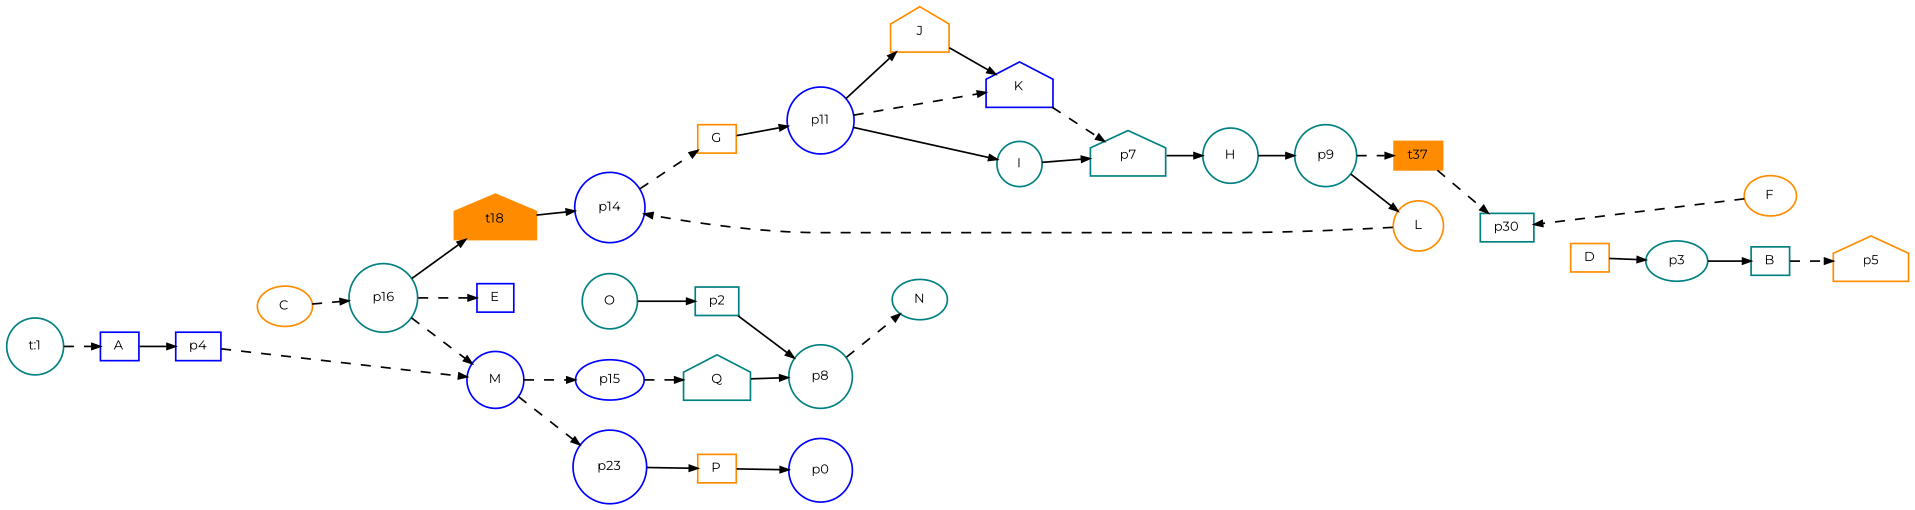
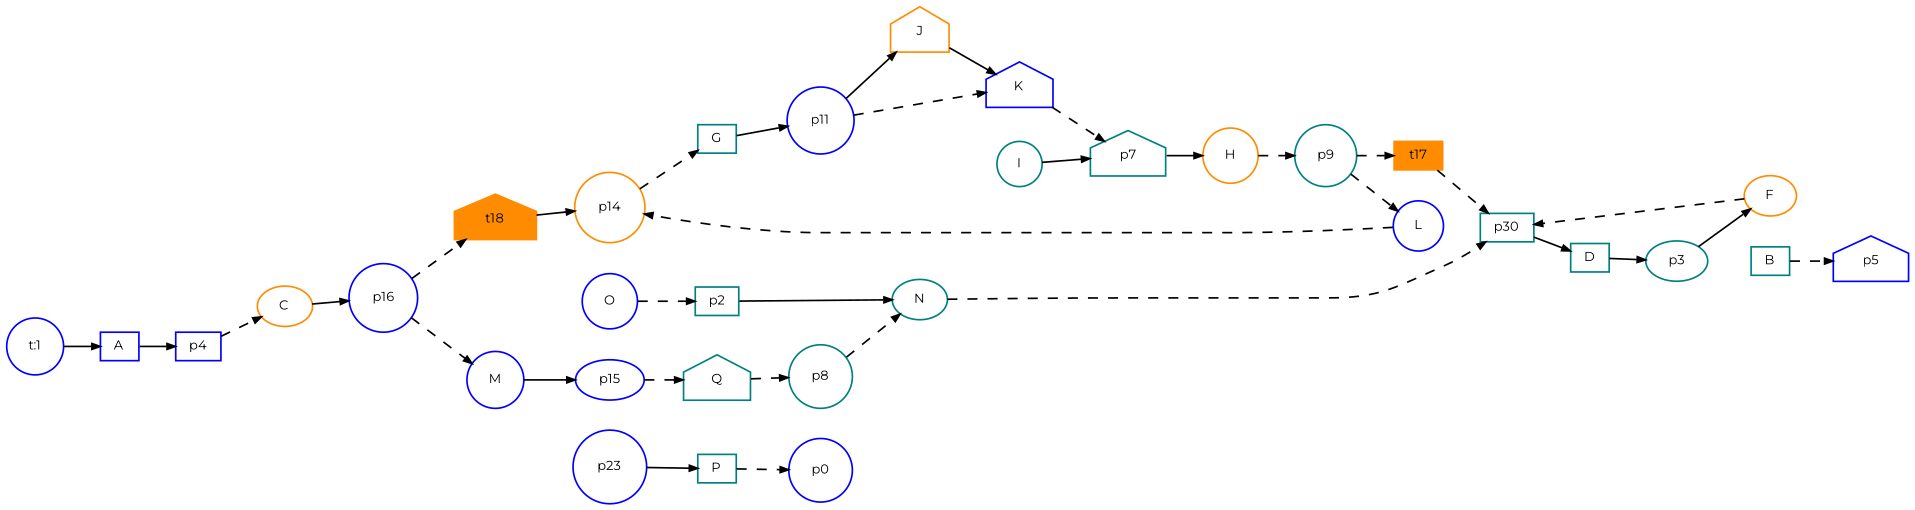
node "G": color darkorange -> teal
edge "p11" -> "I": removed
node "H": color teal -> darkorange
edge "H" -> "p9": style solid -> dashed
node "t37": label "t37" -> "t17"
edge "p9" -> "L": style solid -> dashed
node "p14": color blue -> darkorange
node "L": color darkorange -> blue
edge "p30" -> "D": added
node "D": color darkorange -> teal
edge "p3" -> "B": now "p3" -> "F"
node "p5": color darkorange -> blue
edge "p16" -> "t18": style solid -> dashed
node "p16": color teal -> blue
node "E": removed
edge "N" -> "p30": added
node "O": color teal -> blue
edge "O" -> "p2": style solid -> dashed
edge "C" -> "p16": style dashed -> solid
edge "p2" -> "p8": now "p2" -> "N"
node "t:1": color teal -> blue
edge "t:1" -> "A": style dashed -> solid
edge "p4" -> "M": now "p4" -> "C"
edge "Q" -> "p8": style solid -> dashed
edge "M" -> "p15": style dashed -> solid
edge "M" -> "p23": removed
node "P": color darkorange -> teal
edge "P" -> "p0": style solid -> dashed
